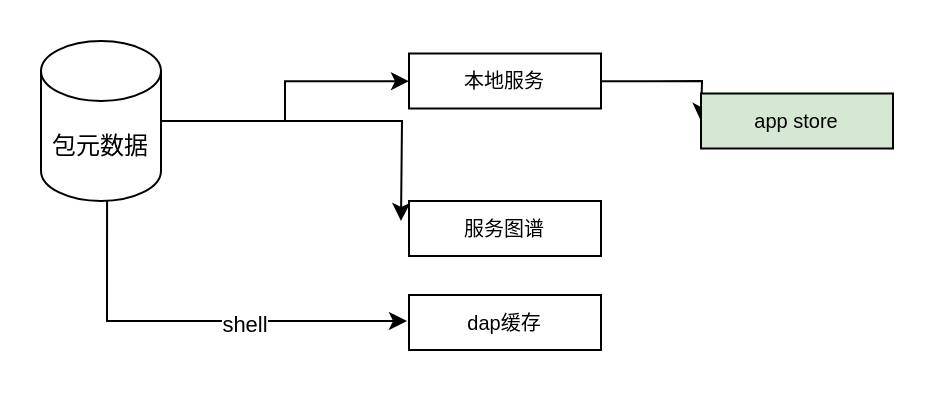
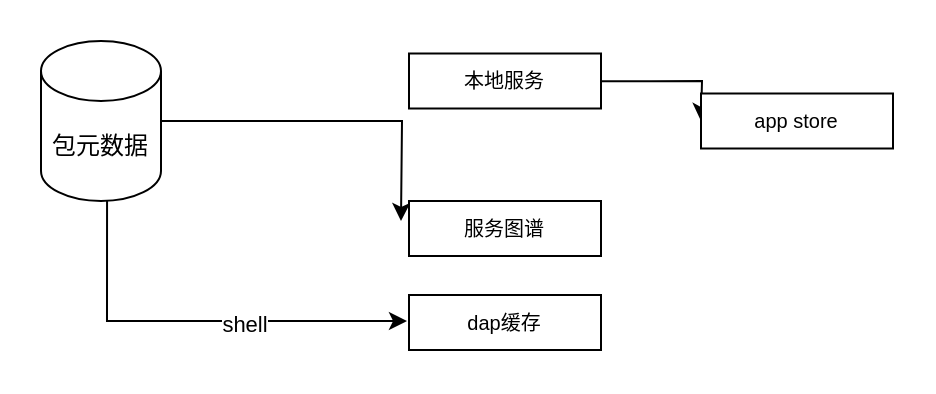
edge "包元数据" -> "本地服务": removed
node "app store": fillcolor #d5e8d4 -> #ffffff
